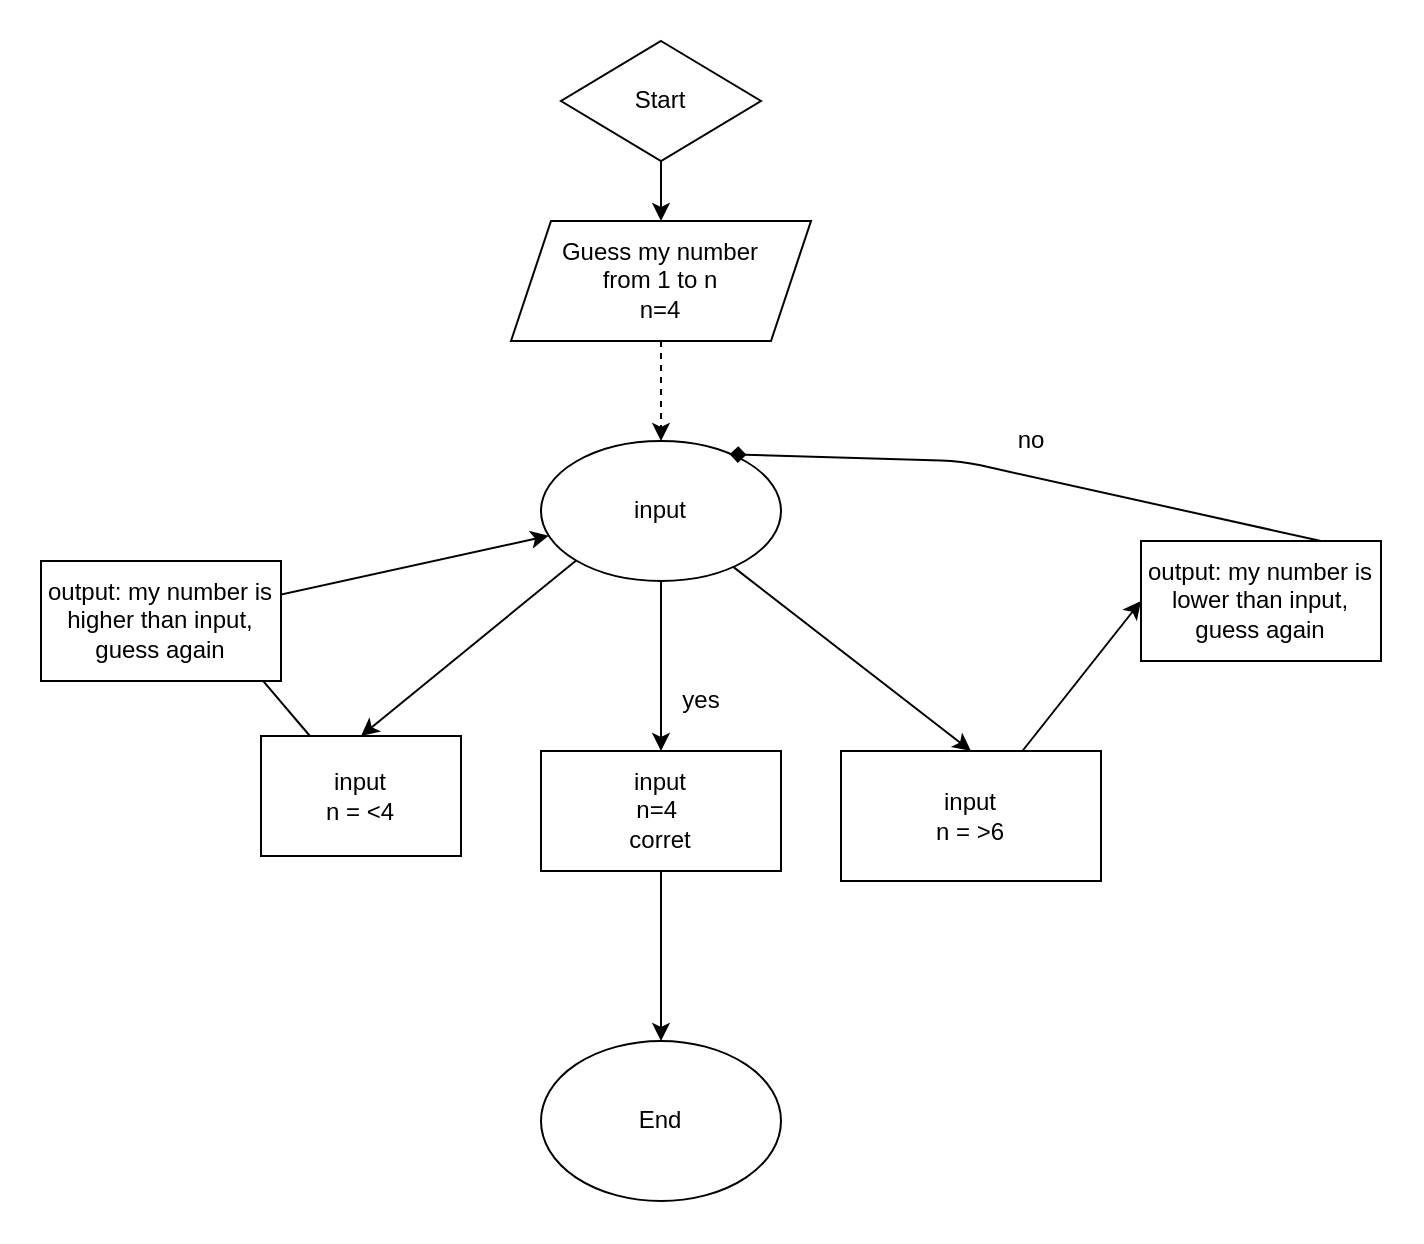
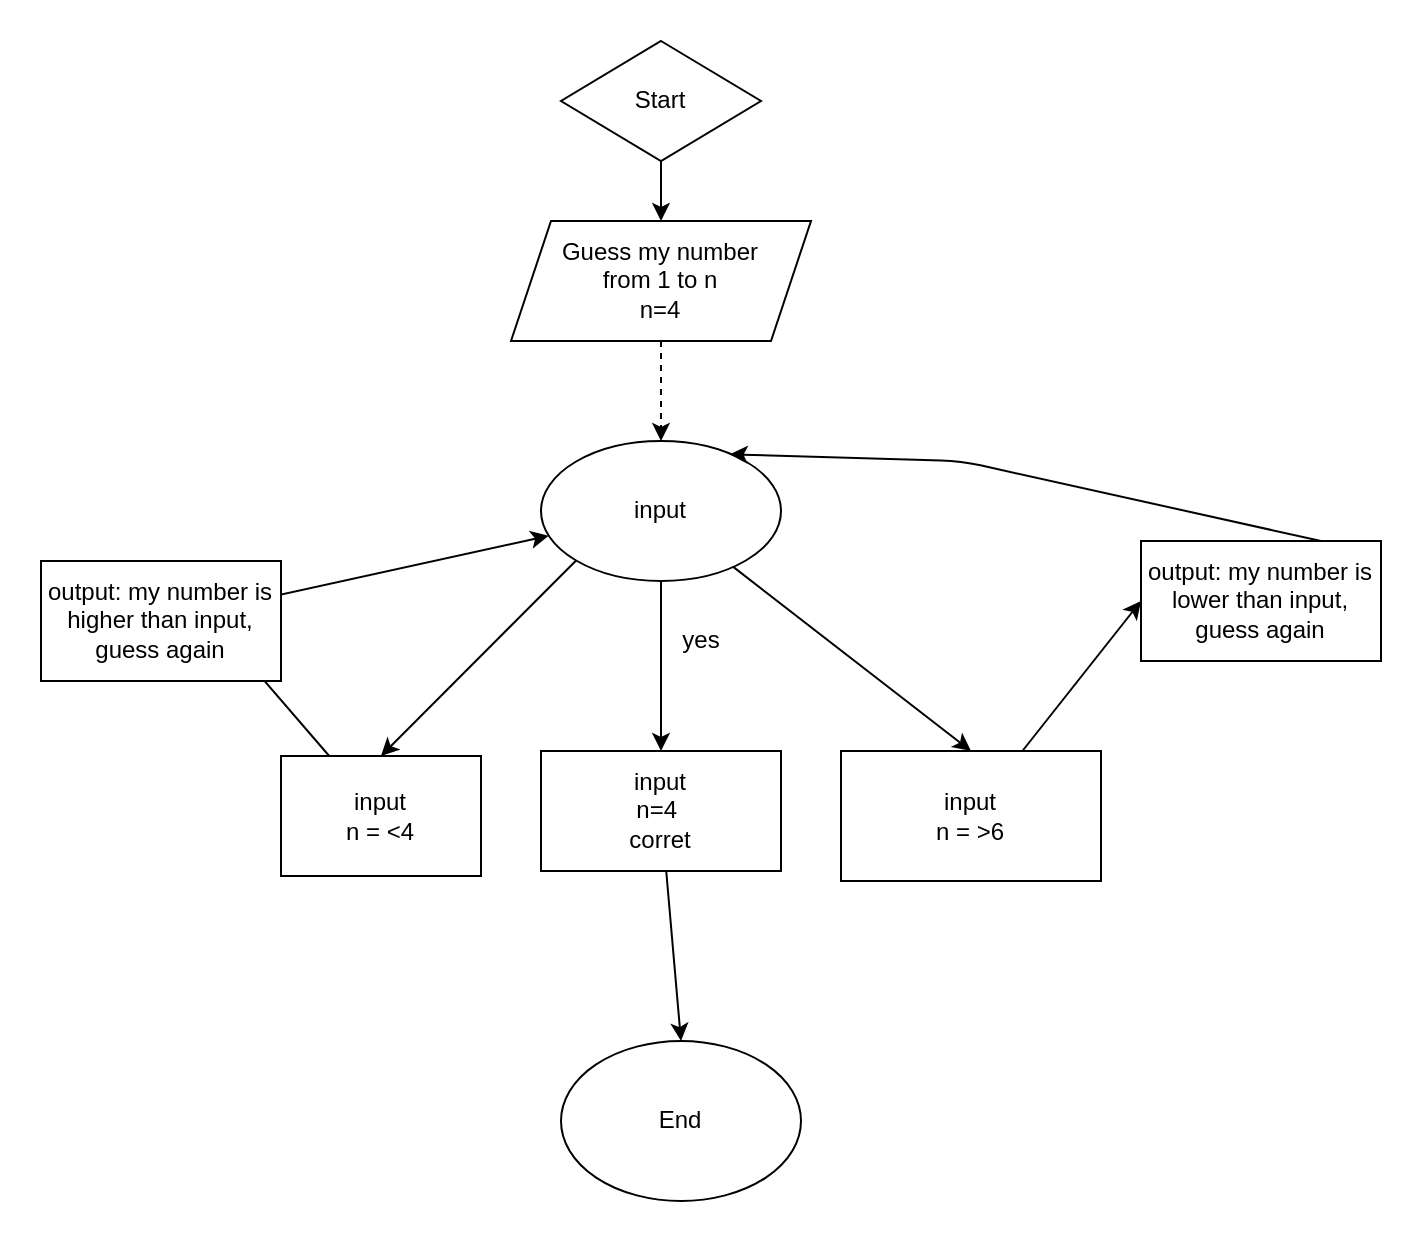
node "no": removed
edge "output: my number is lower than input, guess again" -> "input": arrowhead diamond -> classic
node "yes": moved (701, 701) -> (701, 641)
node "input n = <4": moved (361, 796) -> (381, 816)
node "End": moved (661, 1121) -> (681, 1121)
